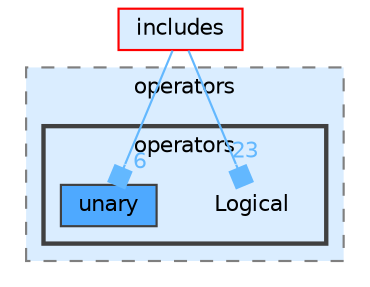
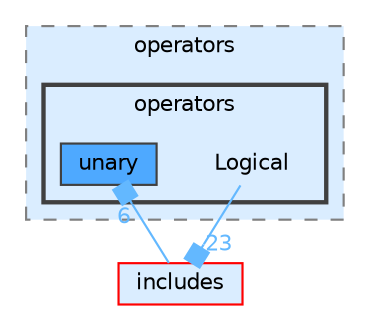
edge "includes" -> "Logical": reversed
